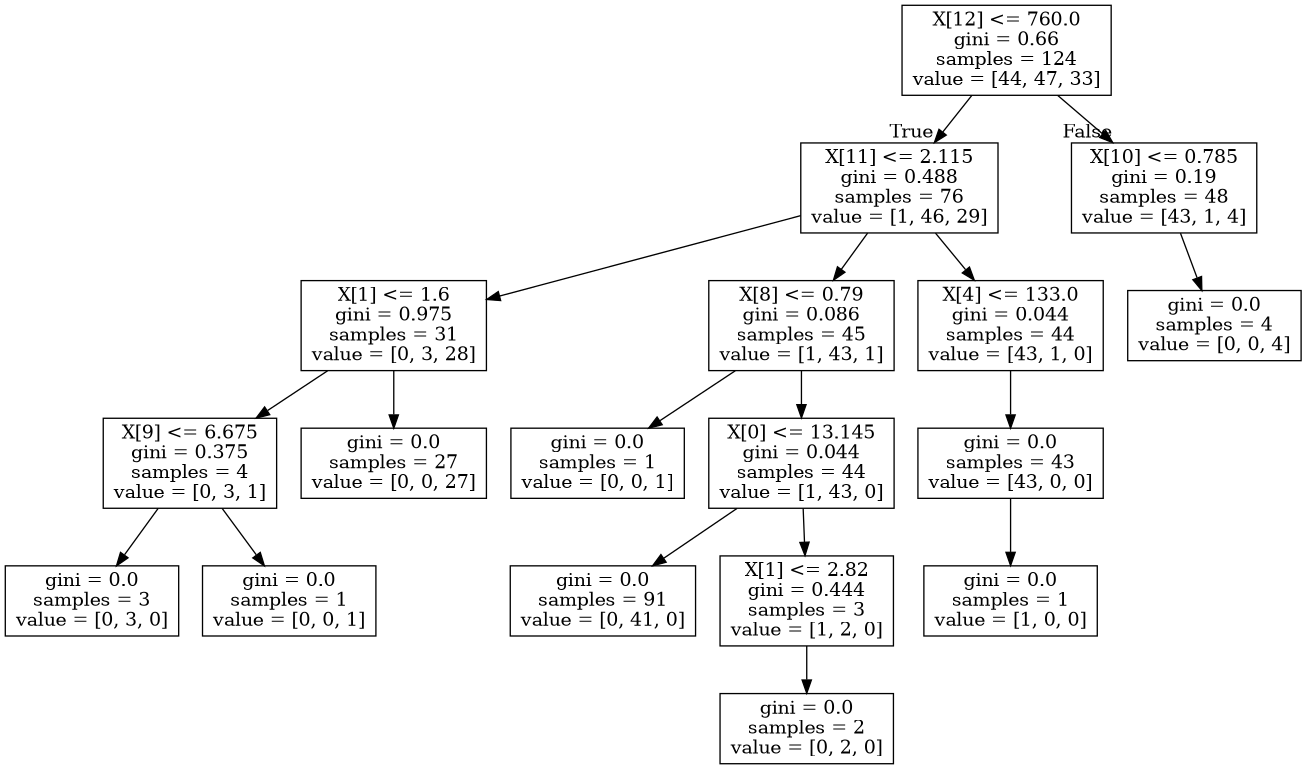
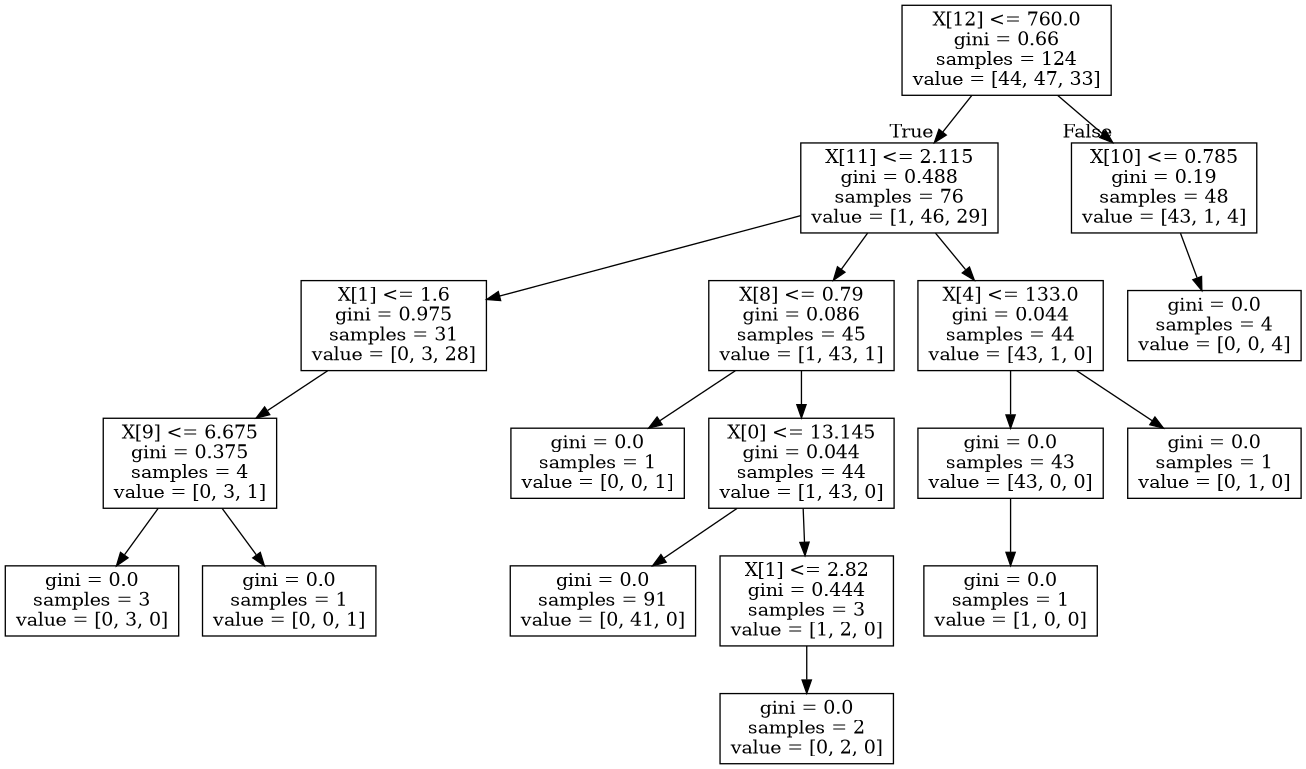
node "gini = 0.0 samples = 27 value = [0, 0, 27]": removed
node "gini = 0.0 samples = 1 value = [0, 1, 0]": added
